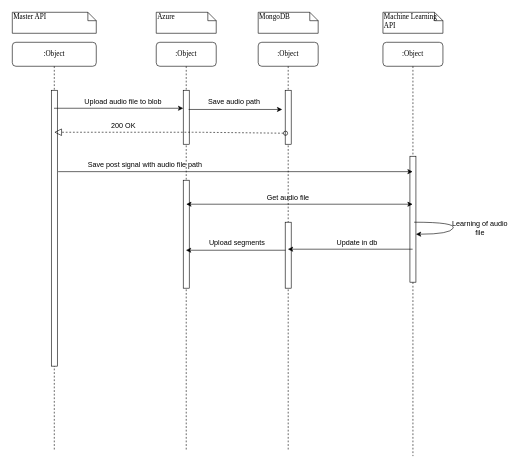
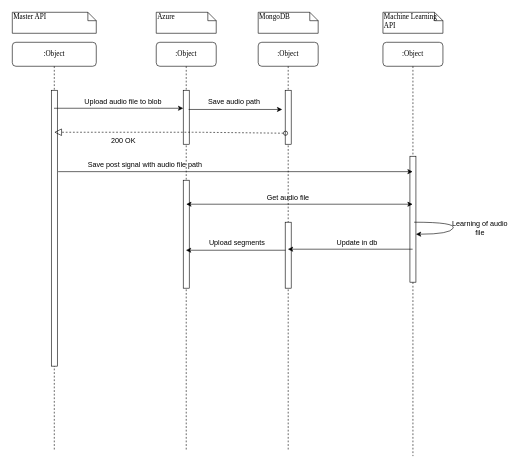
node "200 OK": moved (123, 126) -> (123, 141)
